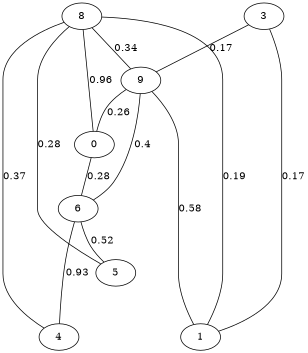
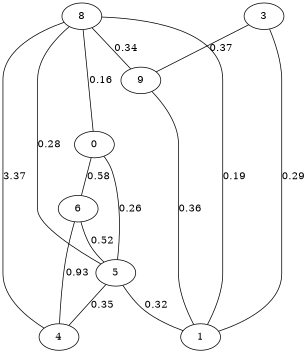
edge "3" -- "9": label "0.17" -> "0.37"
edge "8" -- "0": label "0.96" -> "0.16"
edge "9" -- "0": now "5" -- "0"
edge "9" -- "6": removed, label "0.4"
edge "8" -- "4": label "0.37" -> "3.37"
edge "0" -- "6": label "0.28" -> "0.58"
edge "3" -- "1": label "0.17" -> "0.29"
edge "9" -- "1": label "0.58" -> "0.36"
edge "5" -- "4": added, label "0.35"
edge "5" -- "1": added, label "0.32"
